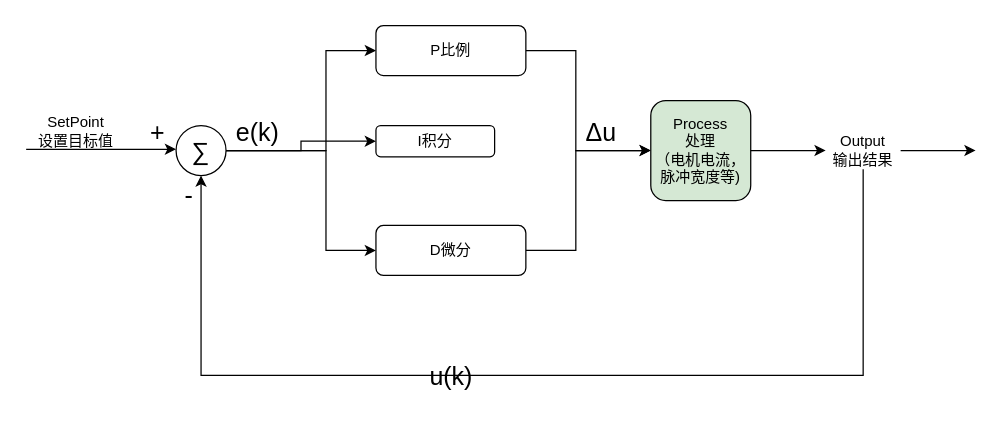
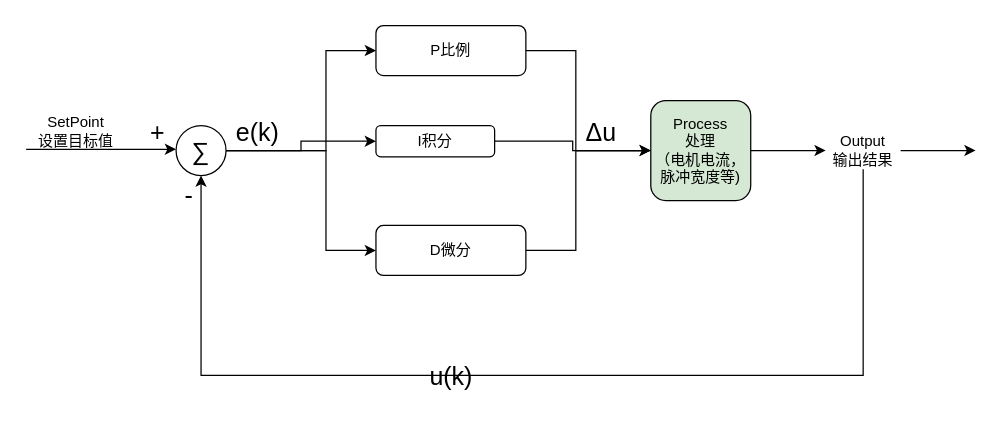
edge "I积分" -> "Process 处理 （电机电流，脉冲宽度等)": added
edge "P比例" -> "Process 处理 （电机电流，脉冲宽度等)": arrowhead classic -> none
